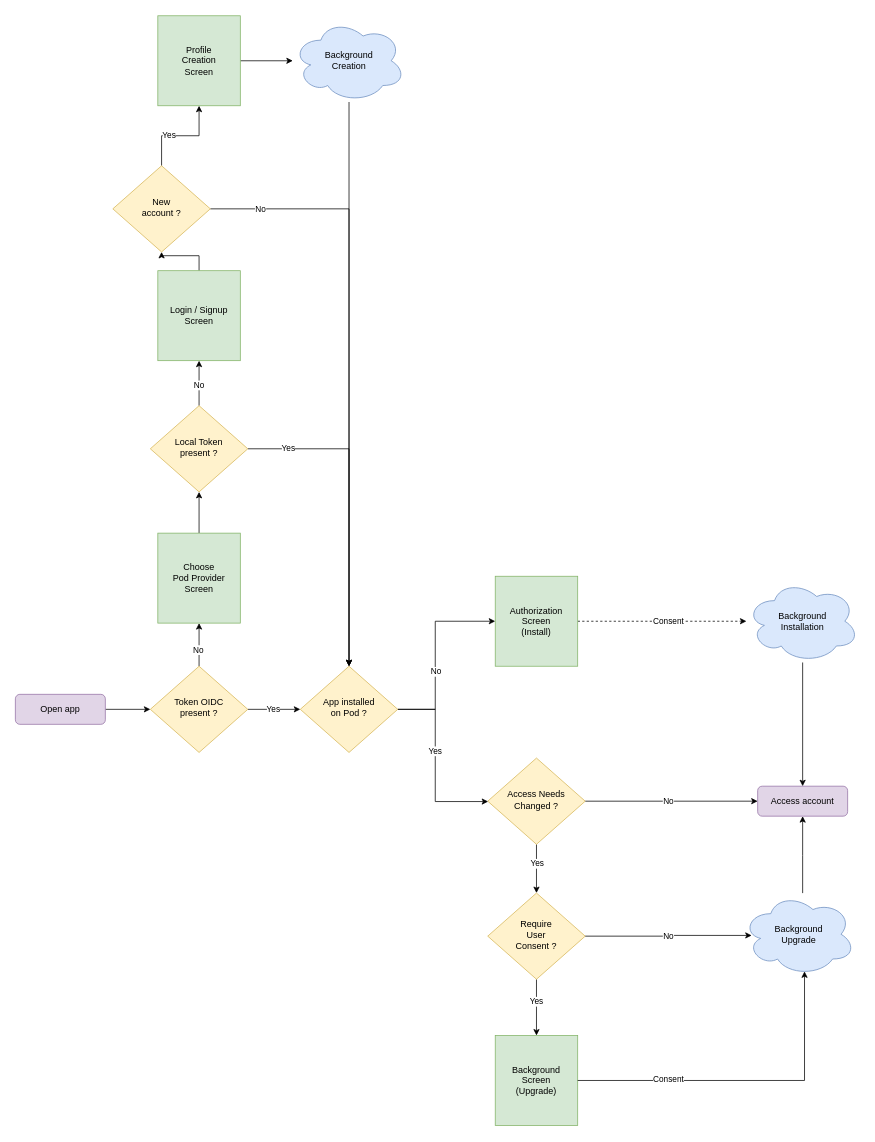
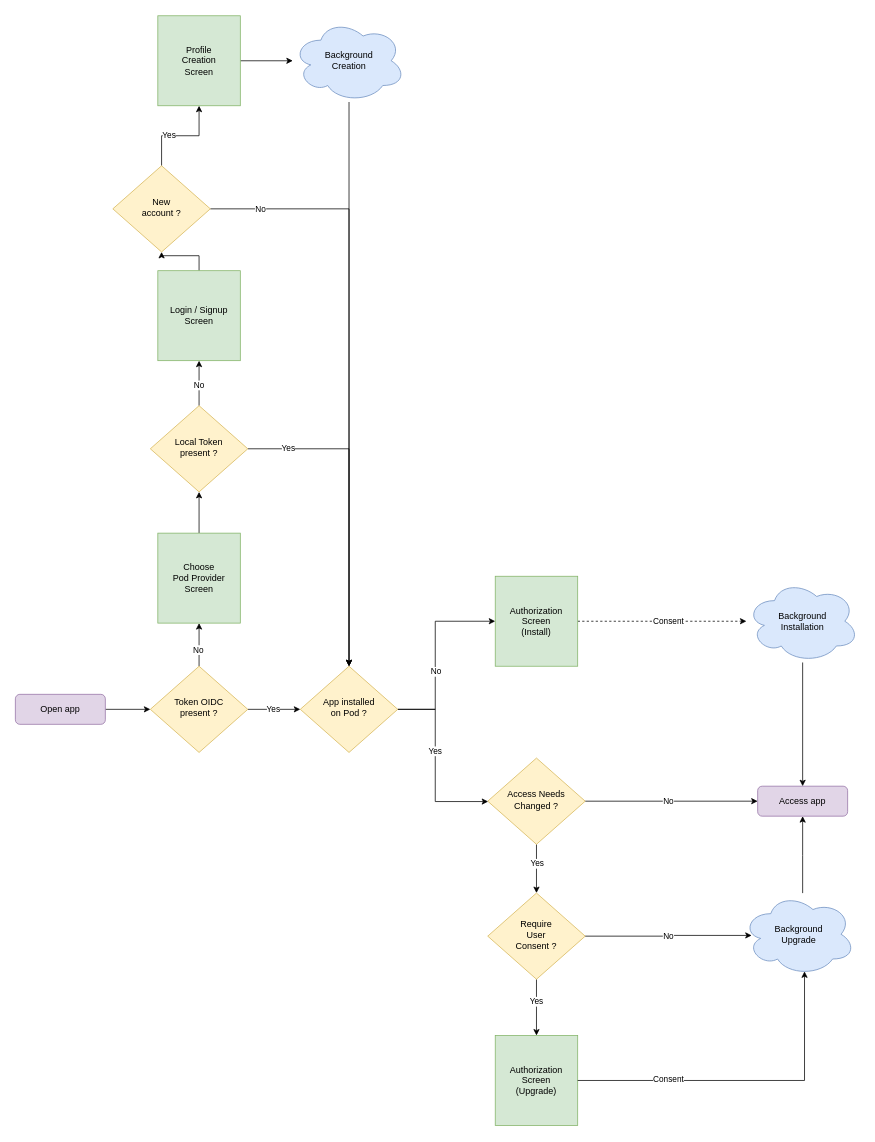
node "Access account": label "Access account" -> "Access app"
node "Background Screen (Upgrade)": label "Background Screen (Upgrade)" -> "Authorization Screen (Upgrade)"
